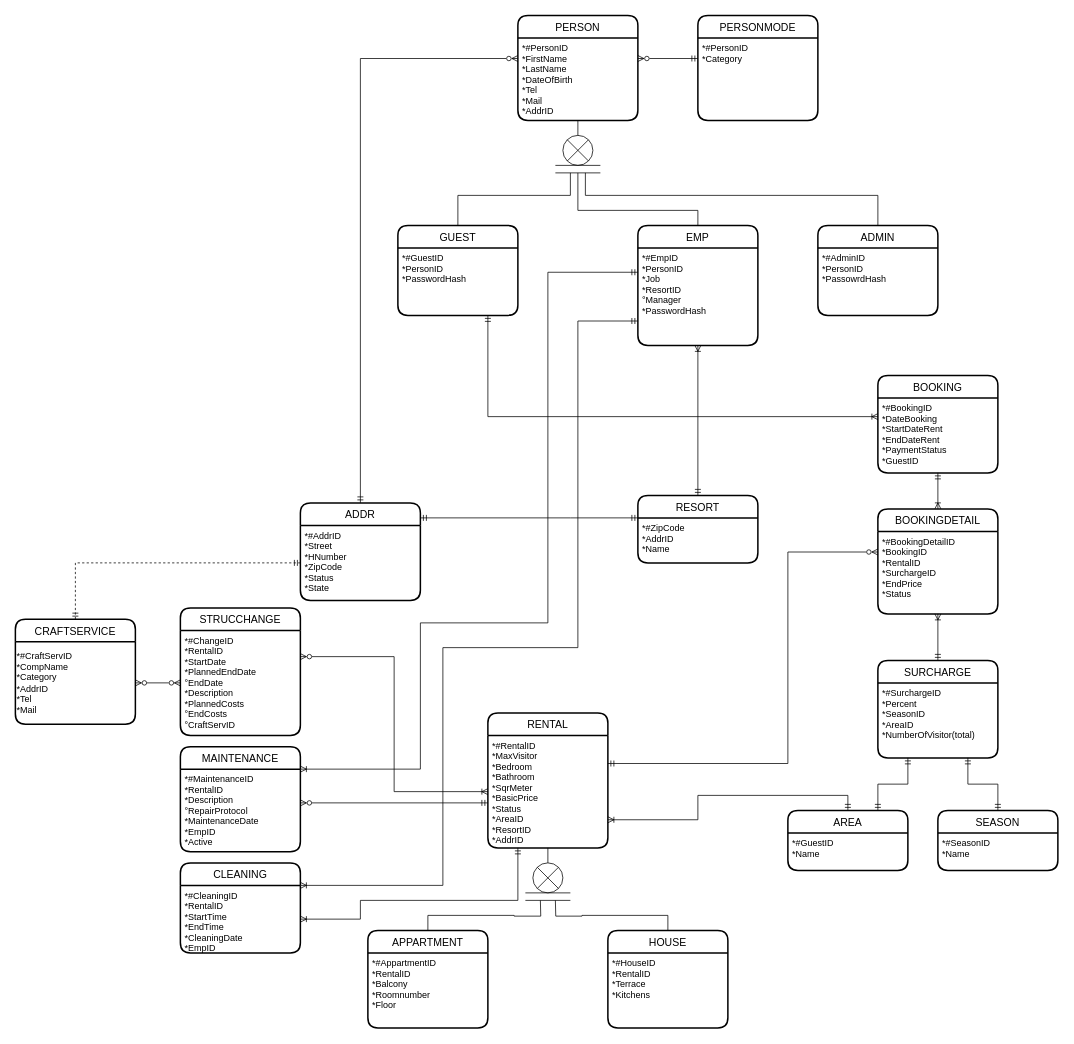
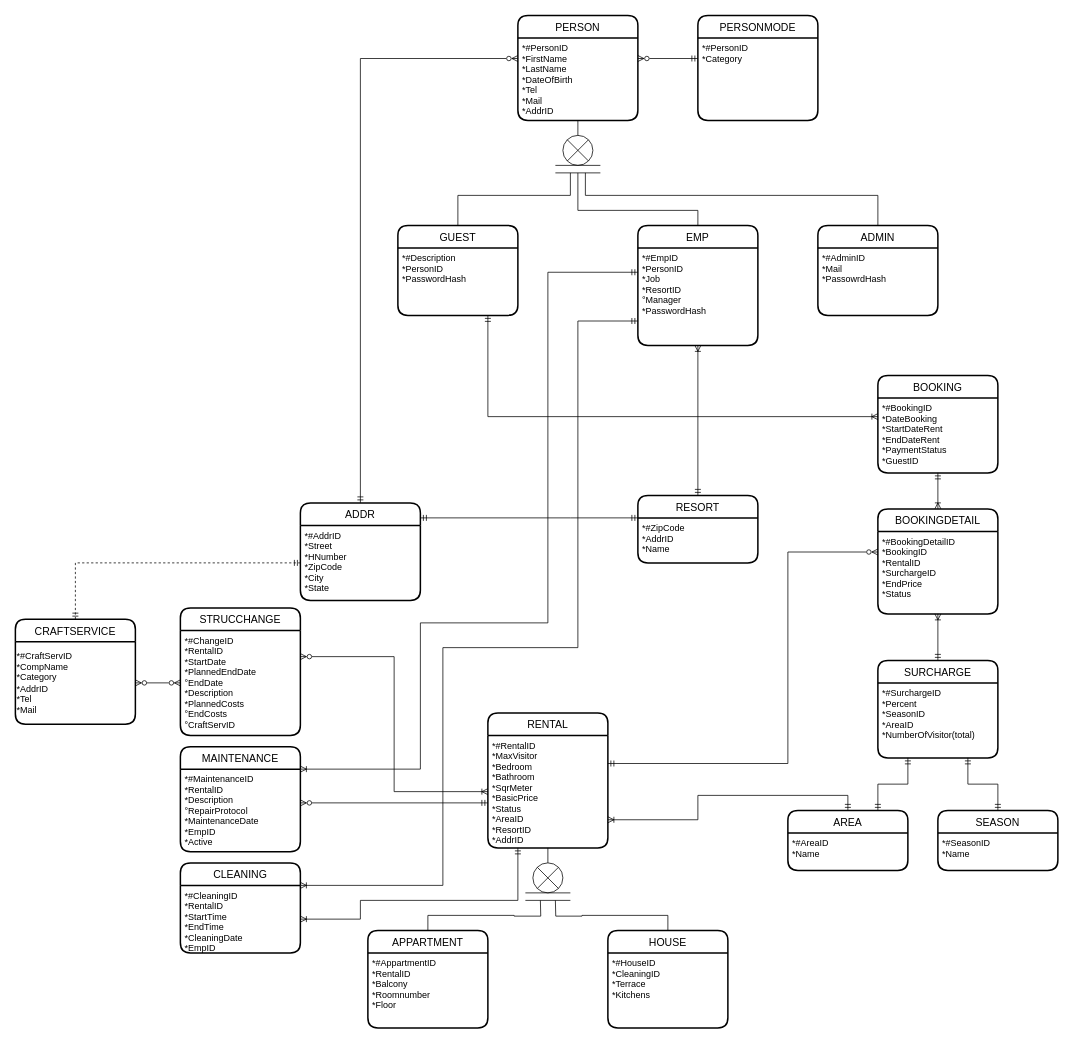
node "*#GuestID *PersonID *PasswordHash": label "*#GuestID *PersonID *PasswordHash" -> "*#Description *PersonID *PasswordHash"
node "*#AdminID *PersonID *PassowrdHash": label "*#AdminID *PersonID *PassowrdHash" -> "*#AdminID *Mail *PassowrdHash"
node "*#AddrID *Street *HNumber *ZipCode *Status *State": label "*#AddrID *Street *HNumber *ZipCode *Status *State" -> "*#AddrID *Street *HNumber *ZipCode *City *State"
node "*#GuestID *Name": label "*#GuestID *Name" -> "*#AreaID *Name"
node "*#HouseID *RentalID *Terrace *Kitchens": label "*#HouseID *RentalID *Terrace *Kitchens" -> "*#HouseID *CleaningID *Terrace *Kitchens"
